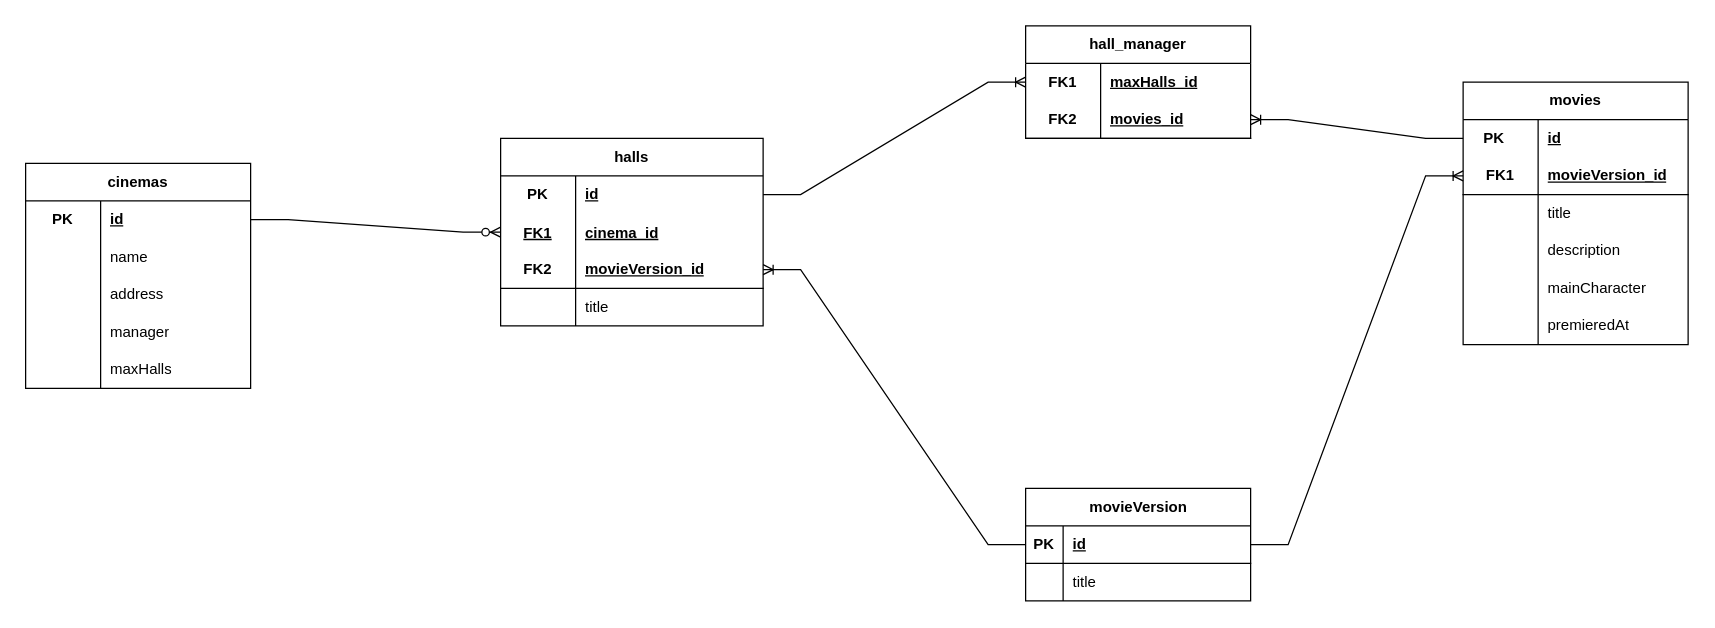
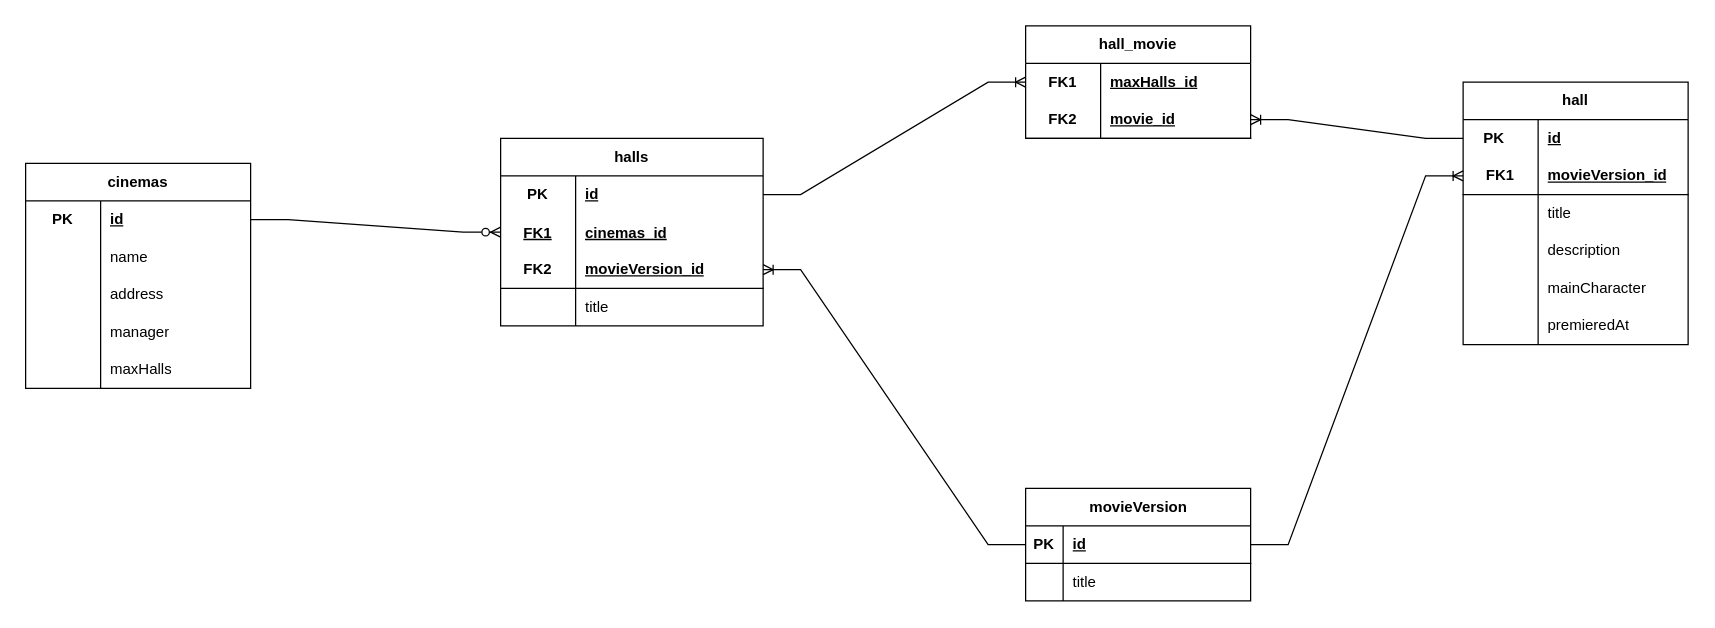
node "hall_manager": label "hall_manager" -> "hall_movie"
node "movies": label "movies" -> "hall"
node "movies_id": label "movies_id" -> "movie_id"
node "cinema_id": label "cinema_id" -> "cinemas_id"
